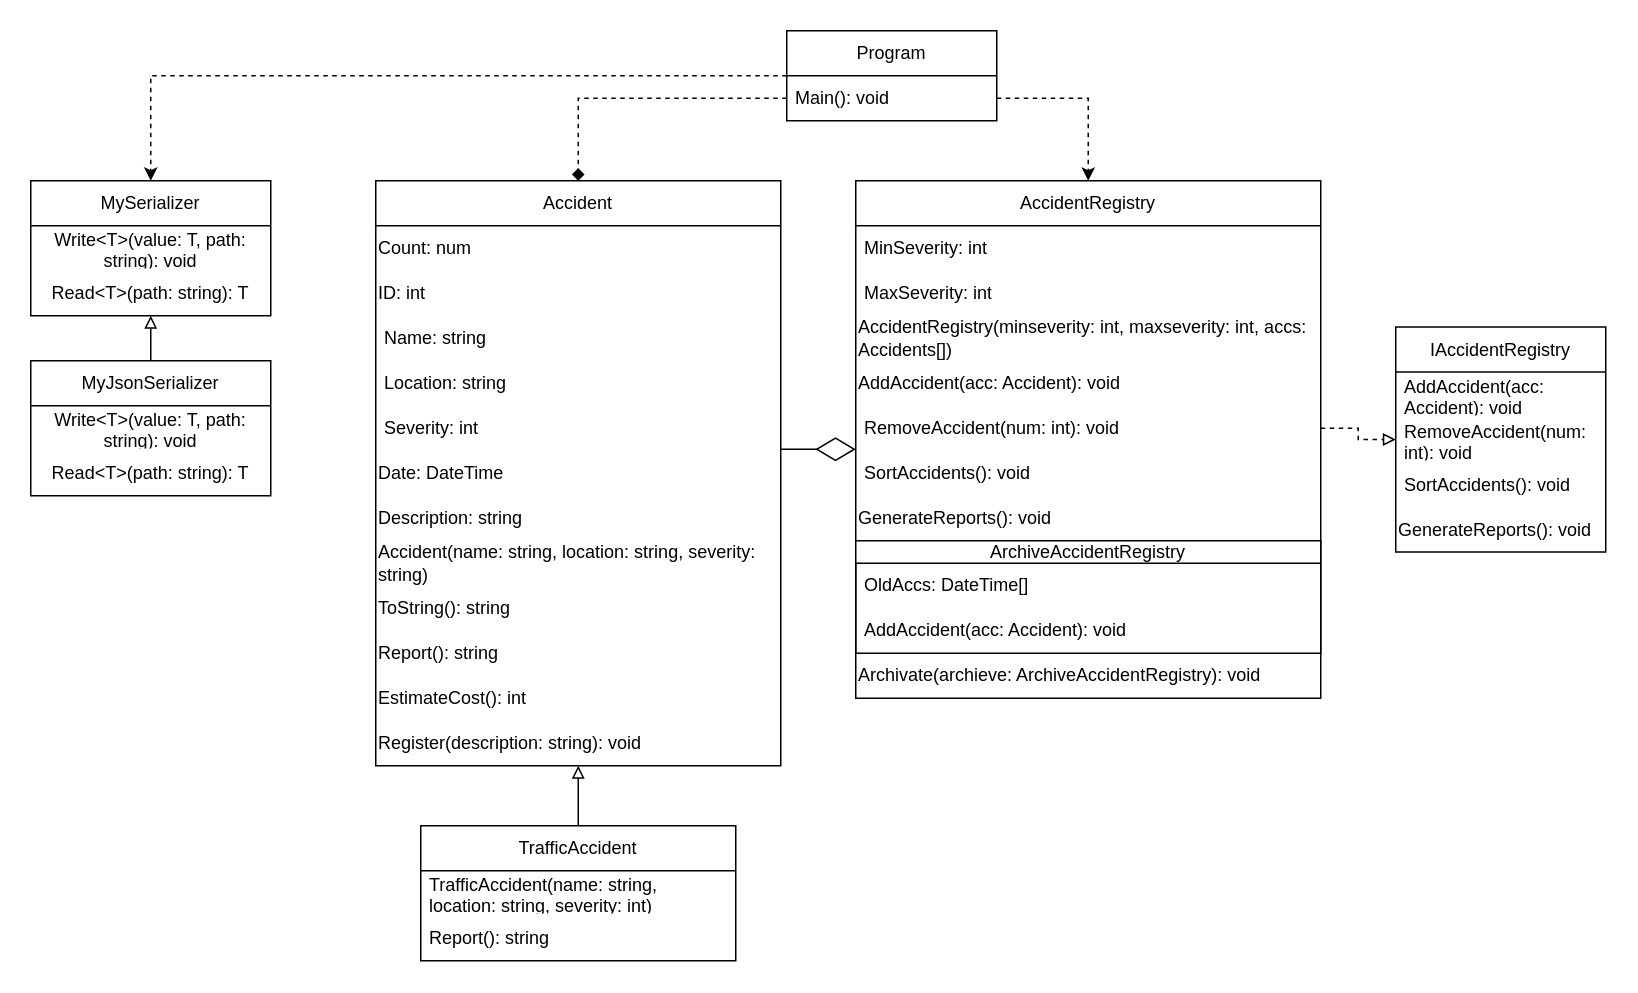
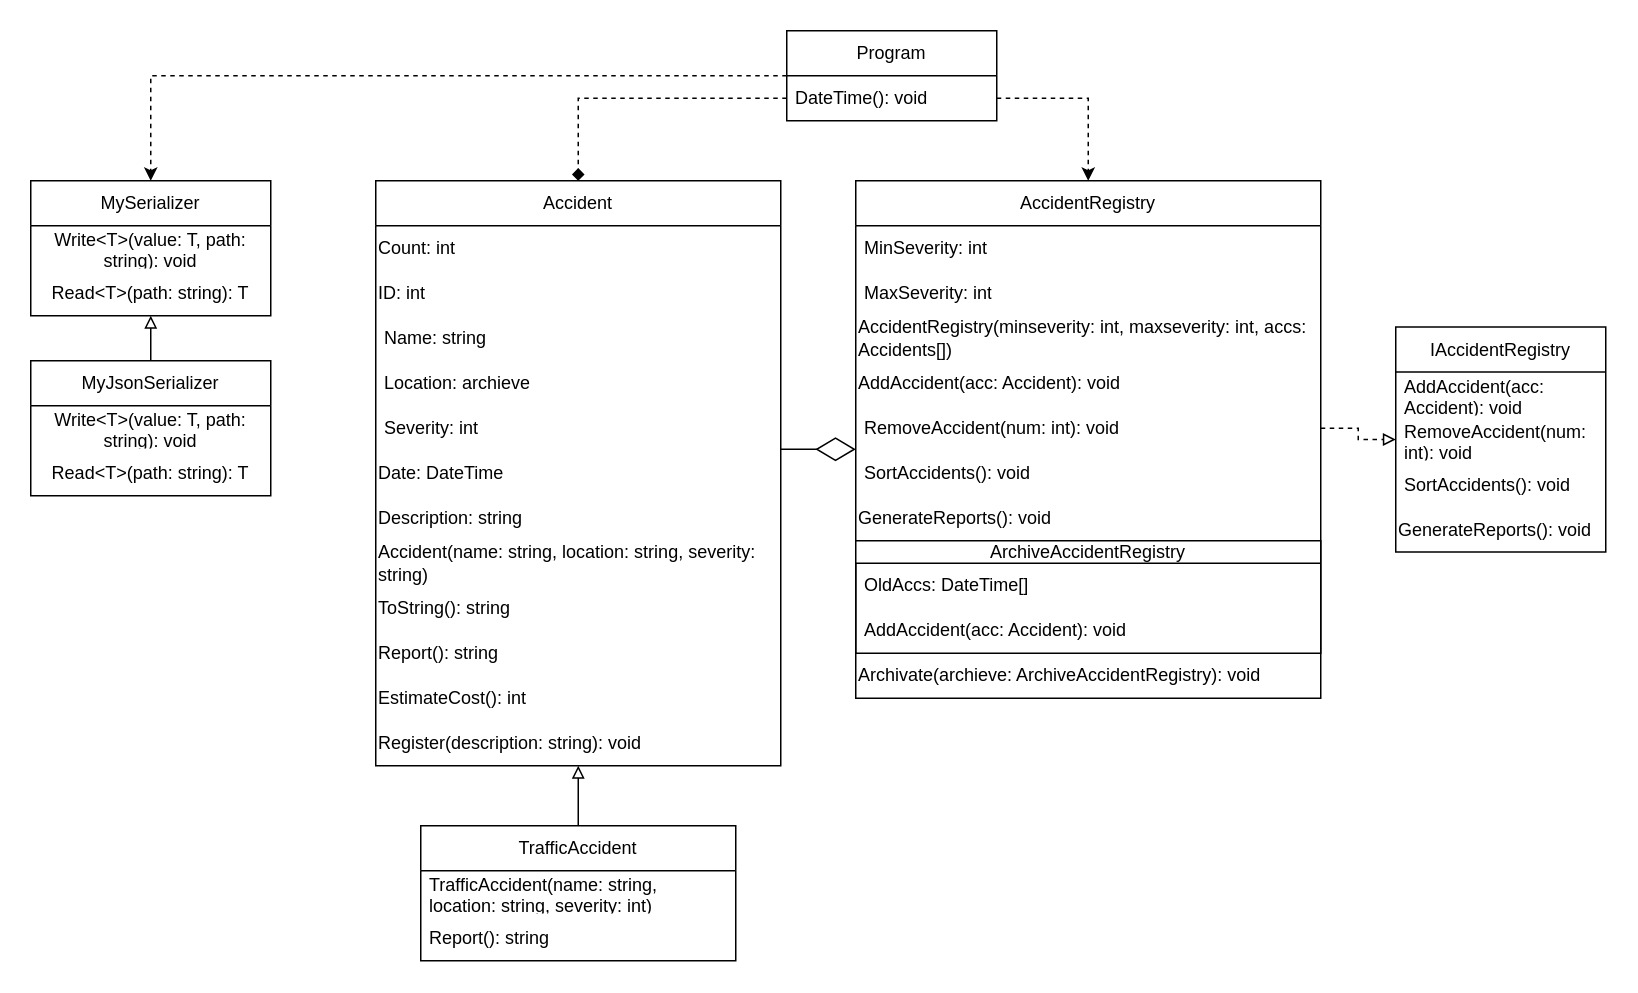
node "Main(): void": label "Main(): void" -> "DateTime(): void"
node "Count: num": label "Count: num" -> "Count: int"
node "Location: string": label "Location: string" -> "Location: archieve"
